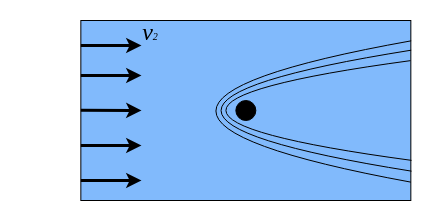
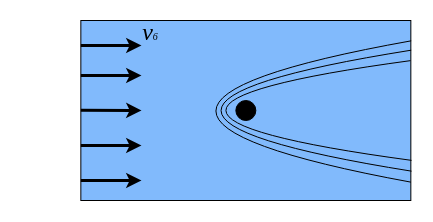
node "v2": label "v2" -> "v6"
